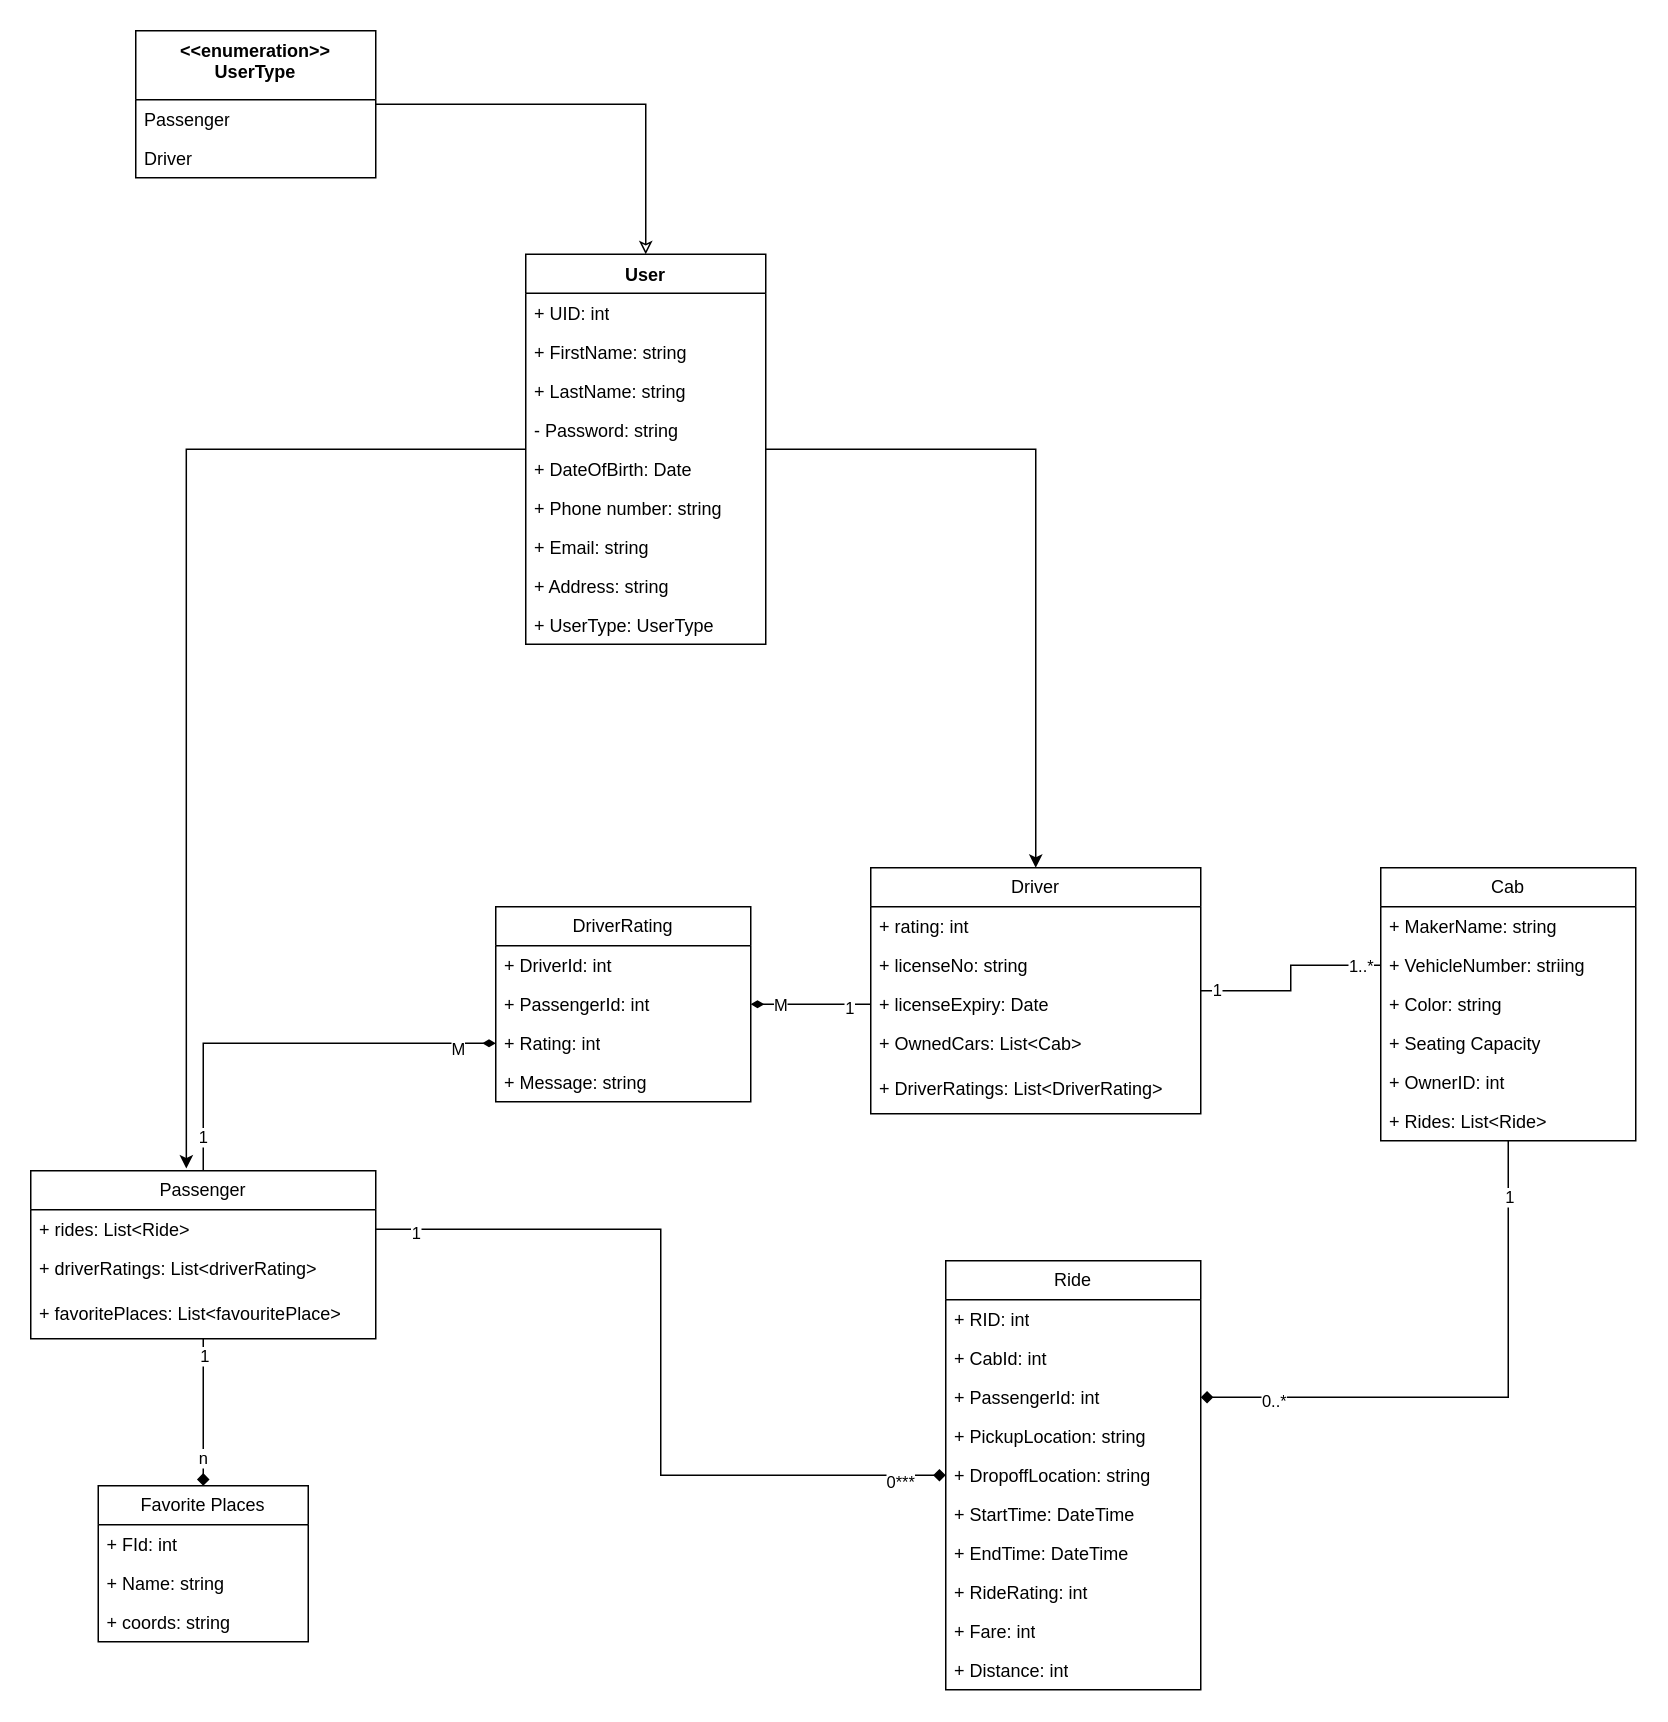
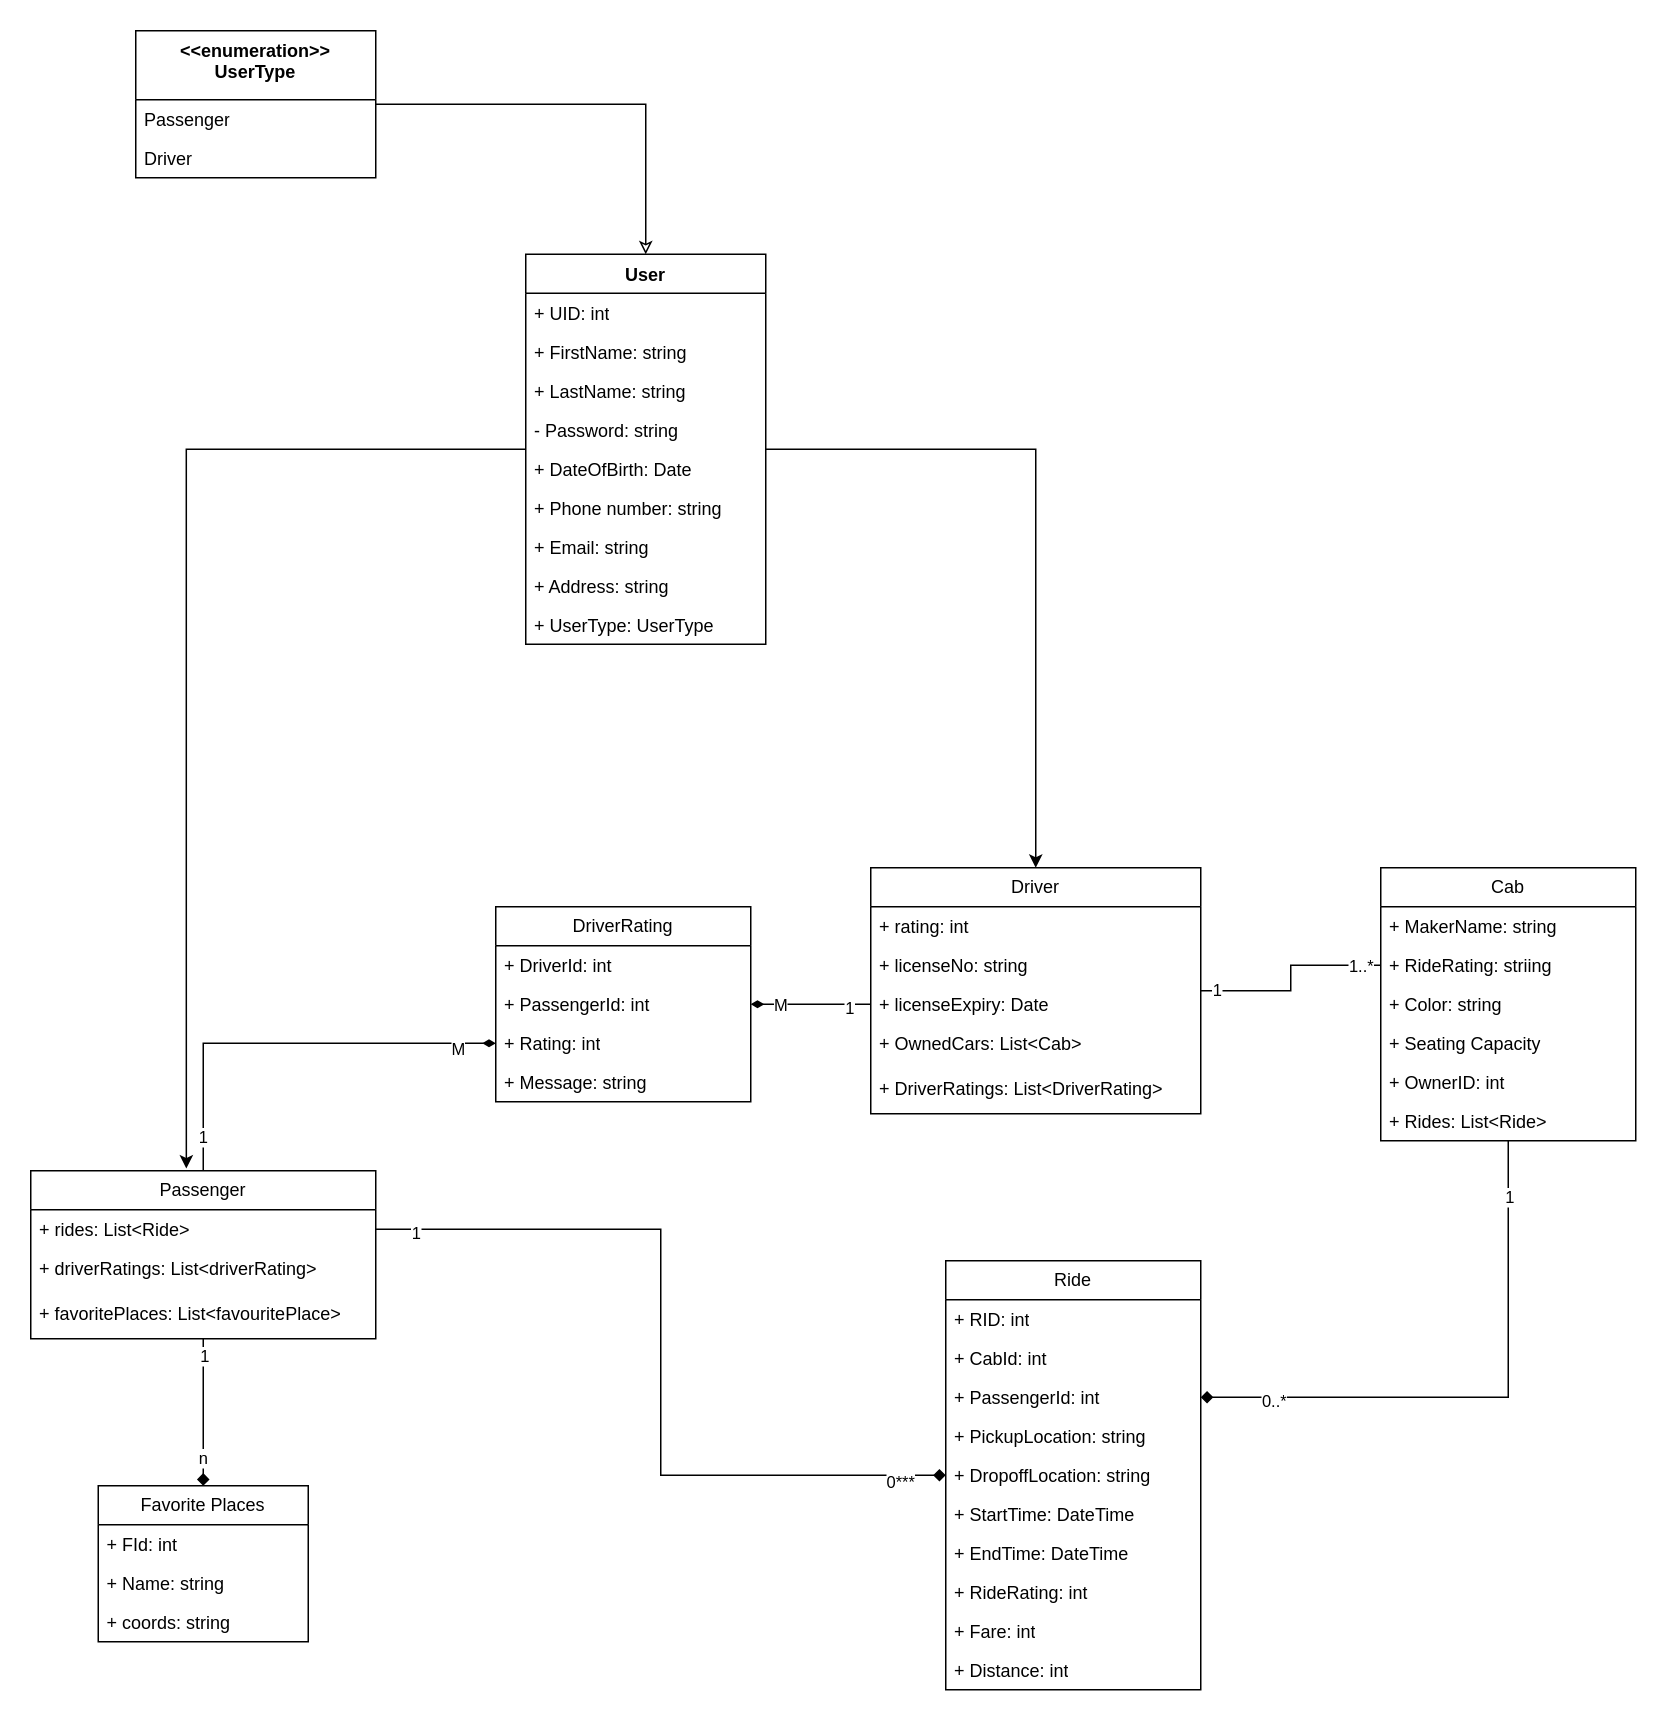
node "+ VehicleNumber: striing": label "+ VehicleNumber: striing" -> "+ RideRating: striing"
